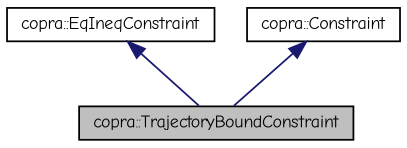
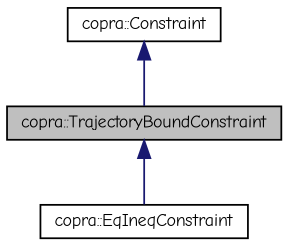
edge "copra::TrajectoryBoundConstraint" -> "copra::EqIneqConstraint": reversed
